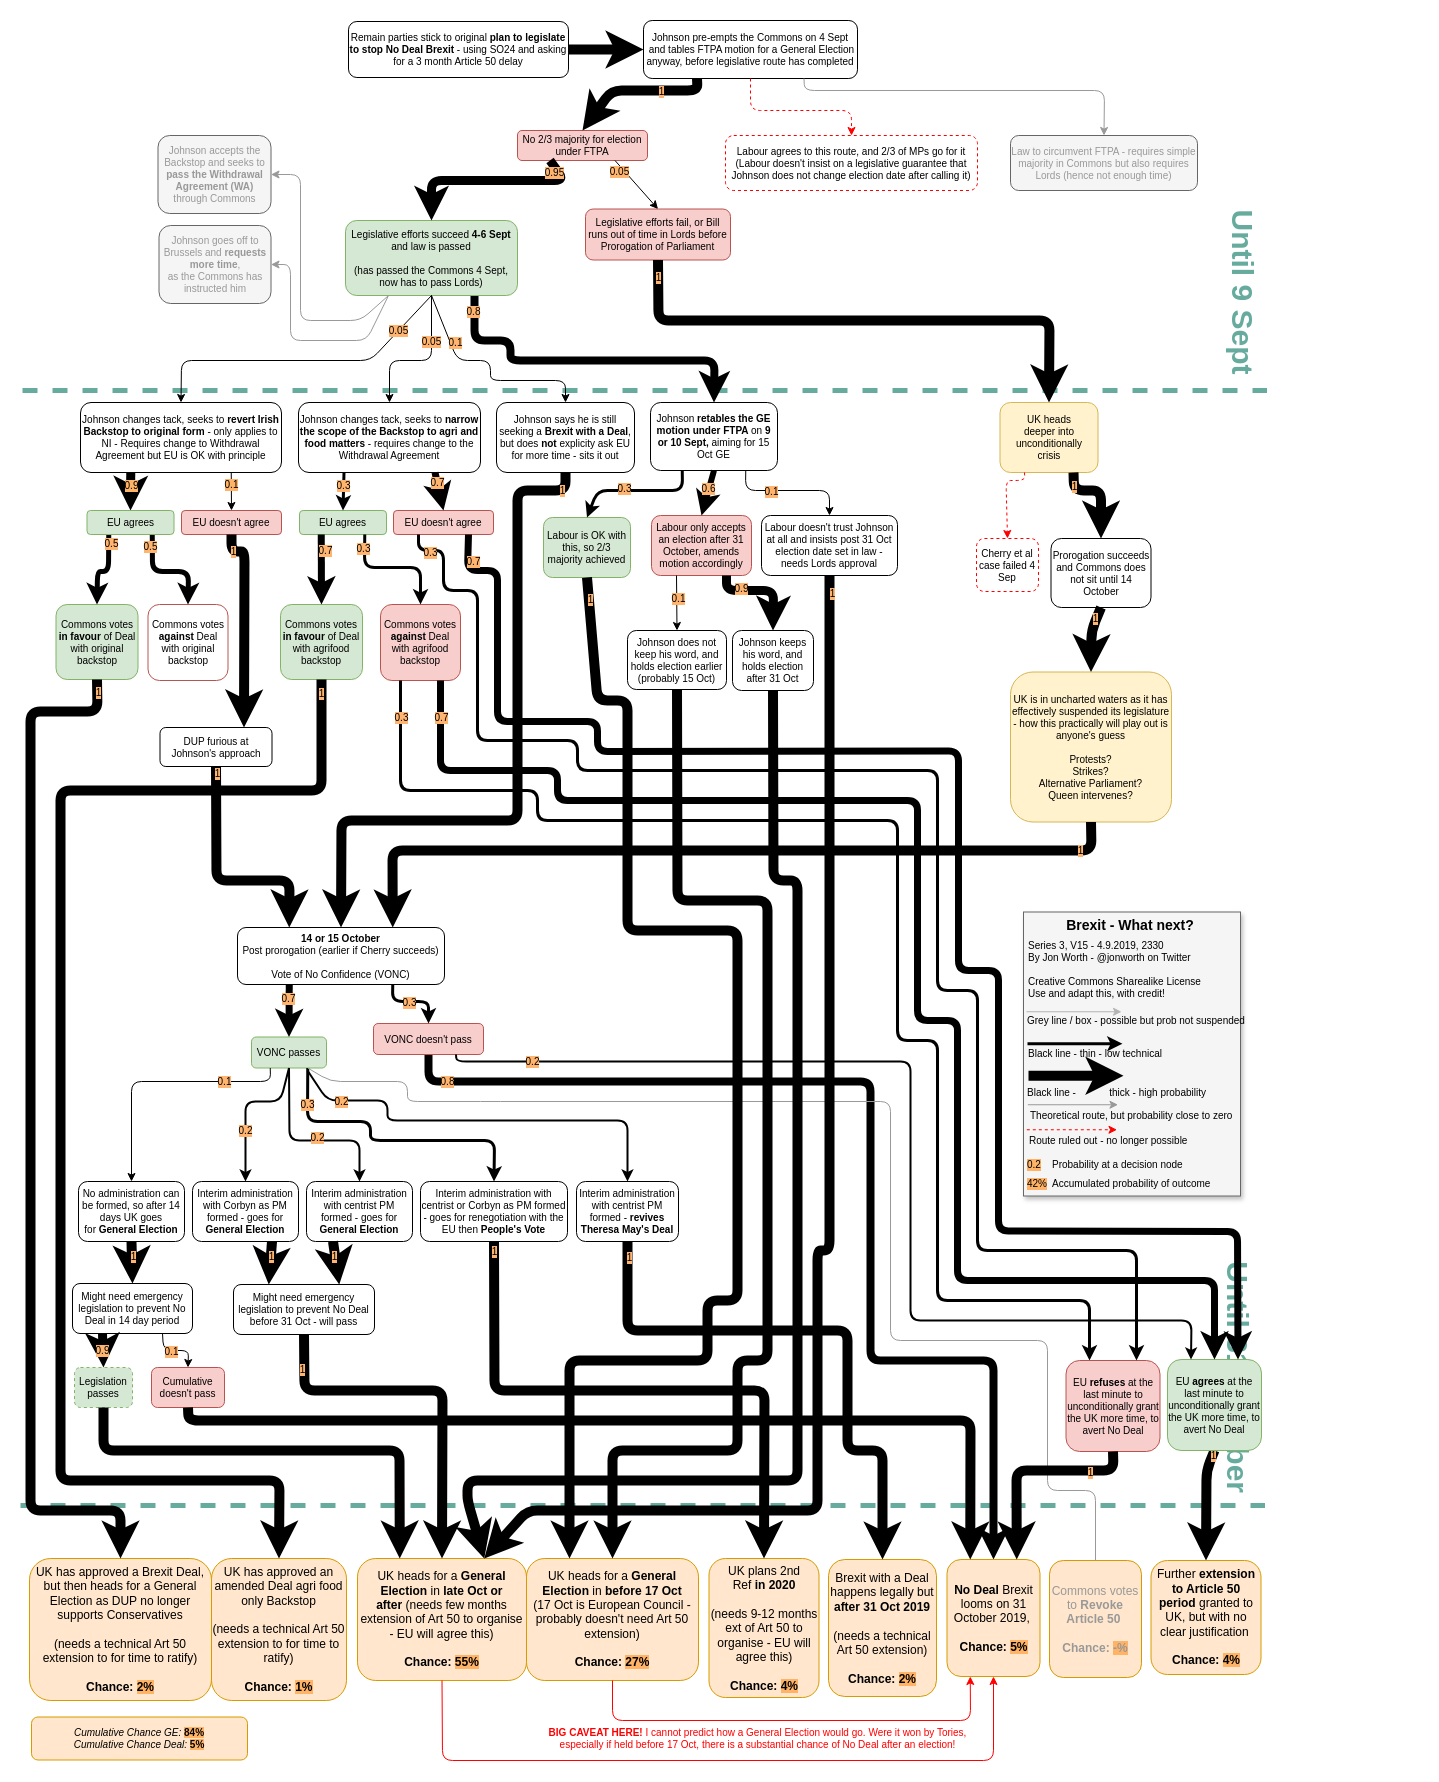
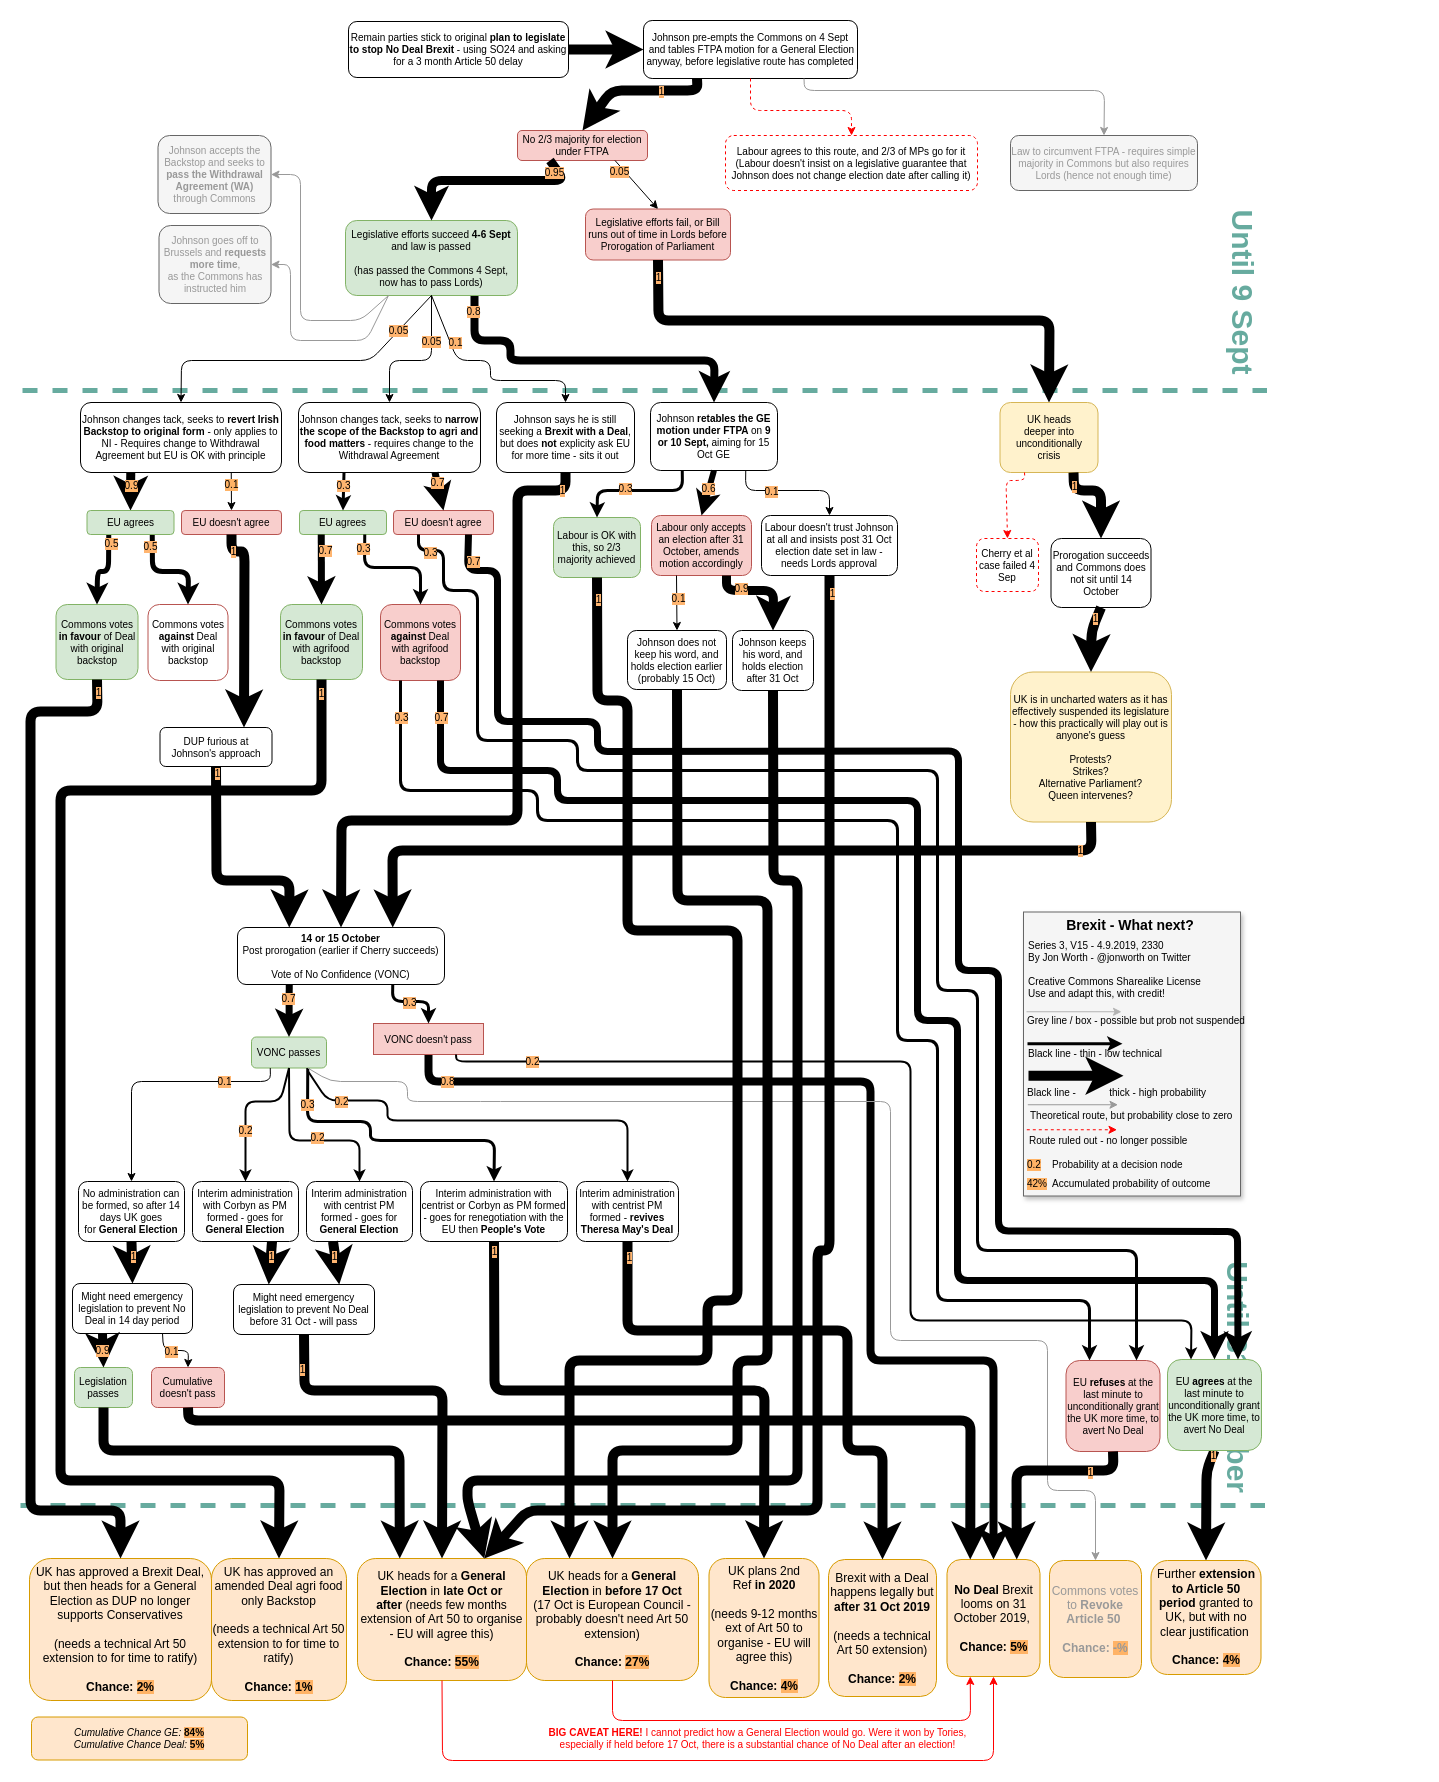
node "Labour is OK with this, so 2/3 majority achieved": moved (587, 548) -> (597, 548)
node "VONC doesn't pass": shape rounded rectangle -> rectangle
node "Legislation passes": style dashed -> solid
edge "VONC passes" -- "Commons votes to Revoke Article 50 Chance: -%": arrowhead none -> classic
